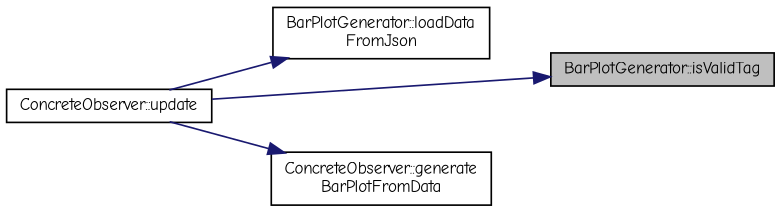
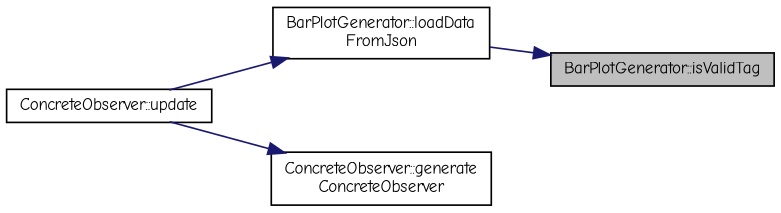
edge "ConcreteObserver::update" -> "BarPlotGenerator::isValidTag": now "BarPlotGenerator::loadData FromJson" -> "BarPlotGenerator::isValidTag"
node "ConcreteObserver::generate BarPlotFromData": label "ConcreteObserver::generate BarPlotFromData" -> "ConcreteObserver::generate ConcreteObserver"
